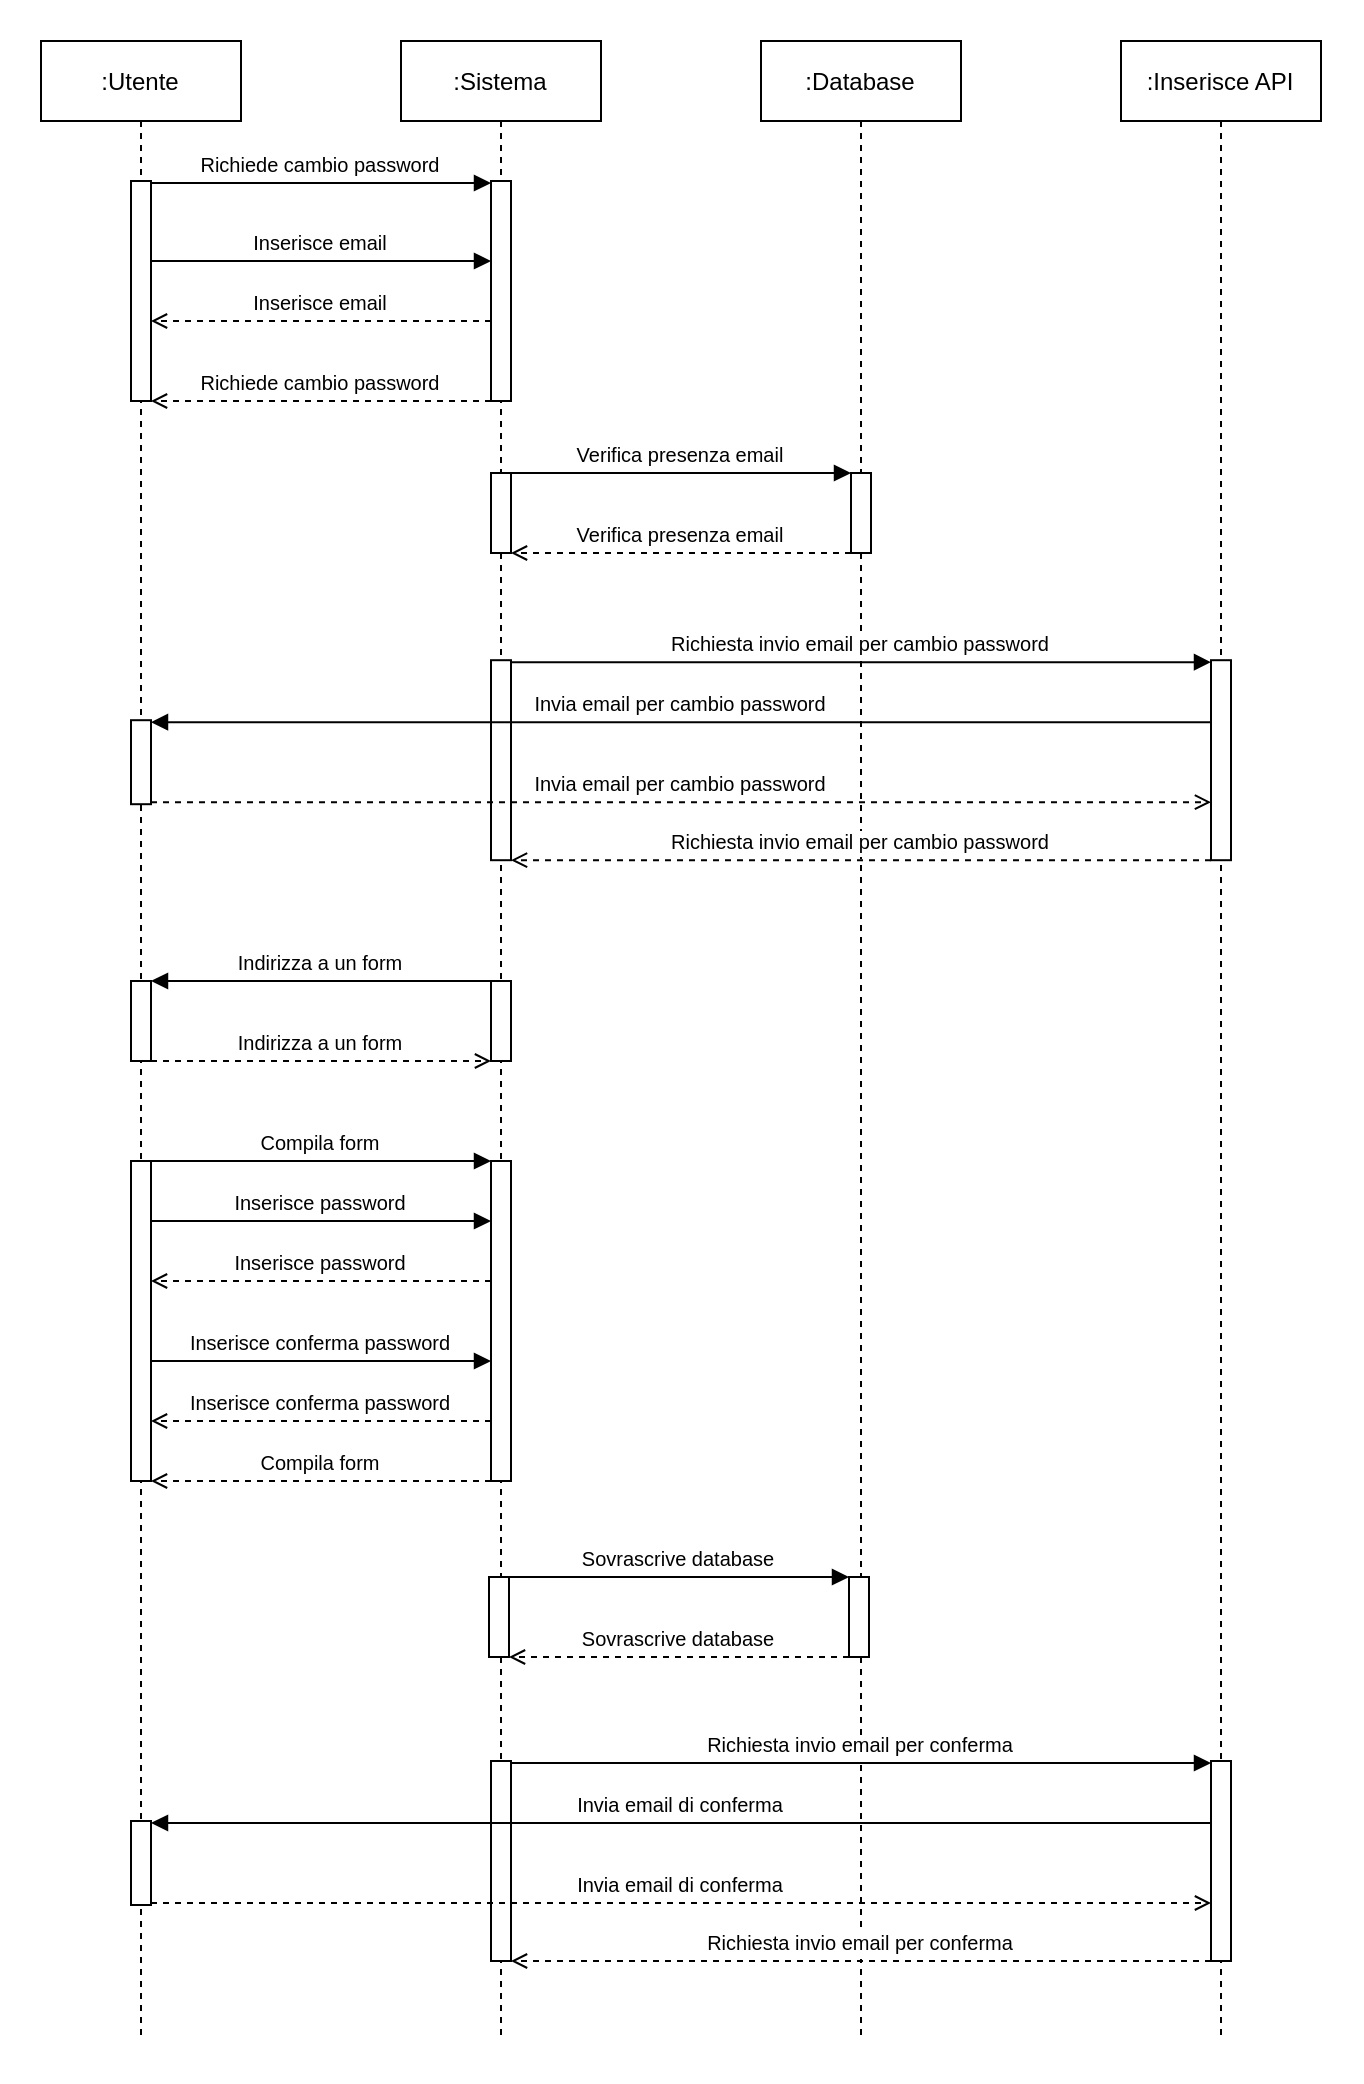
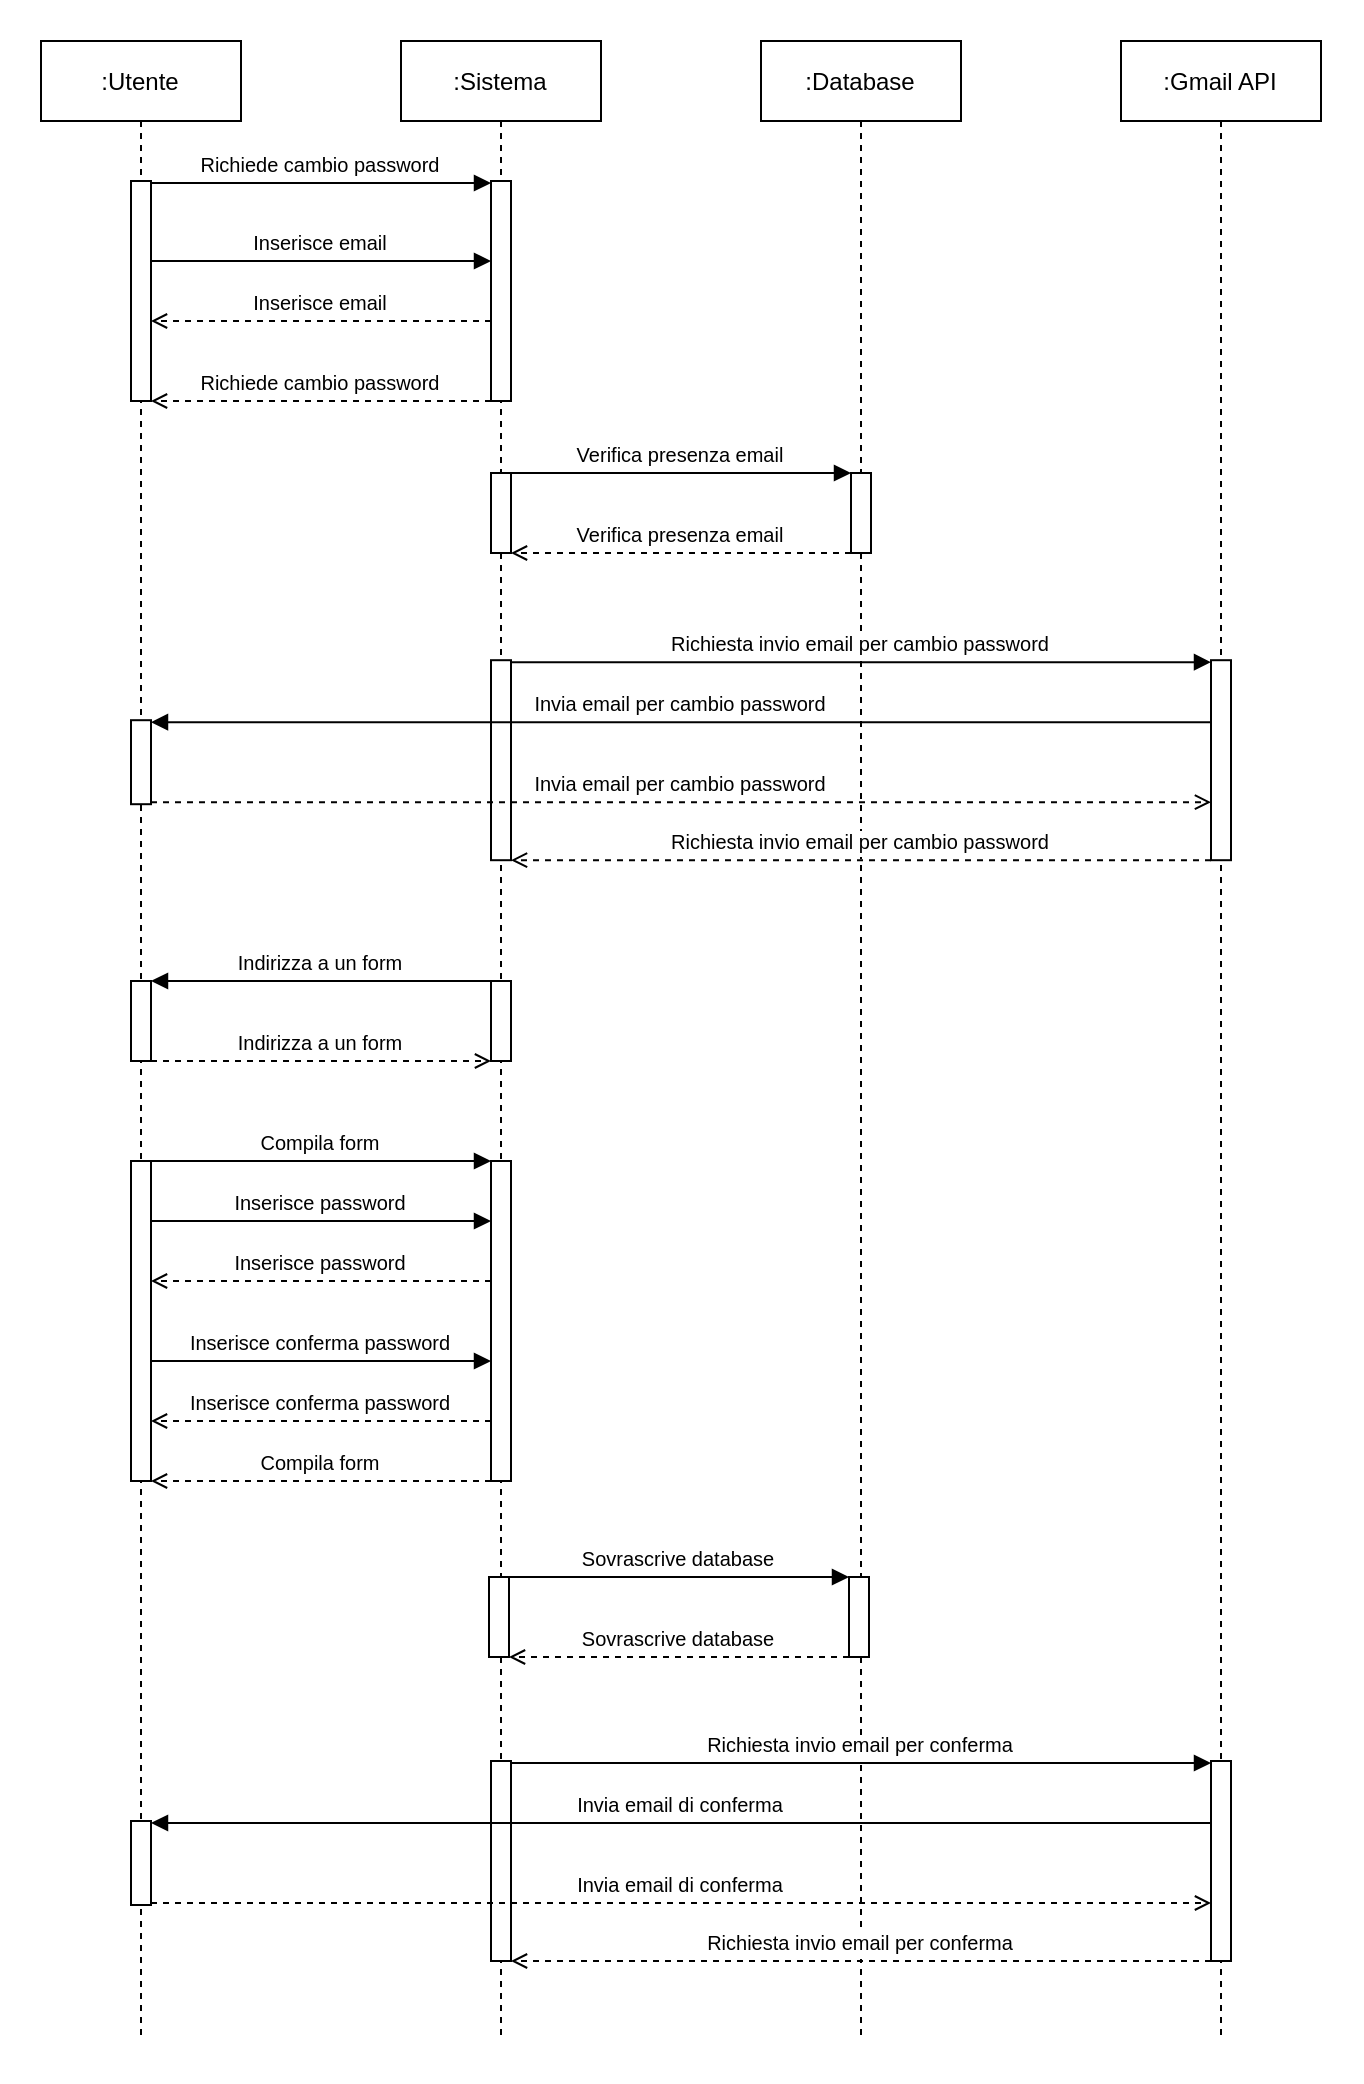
node ":Inserisce API": label ":Inserisce API" -> ":Gmail API"
